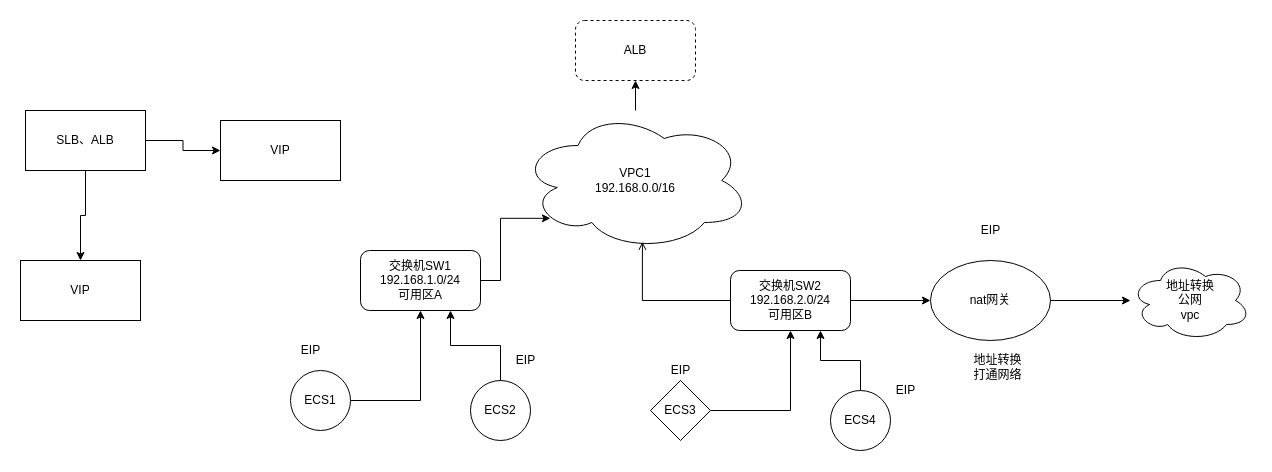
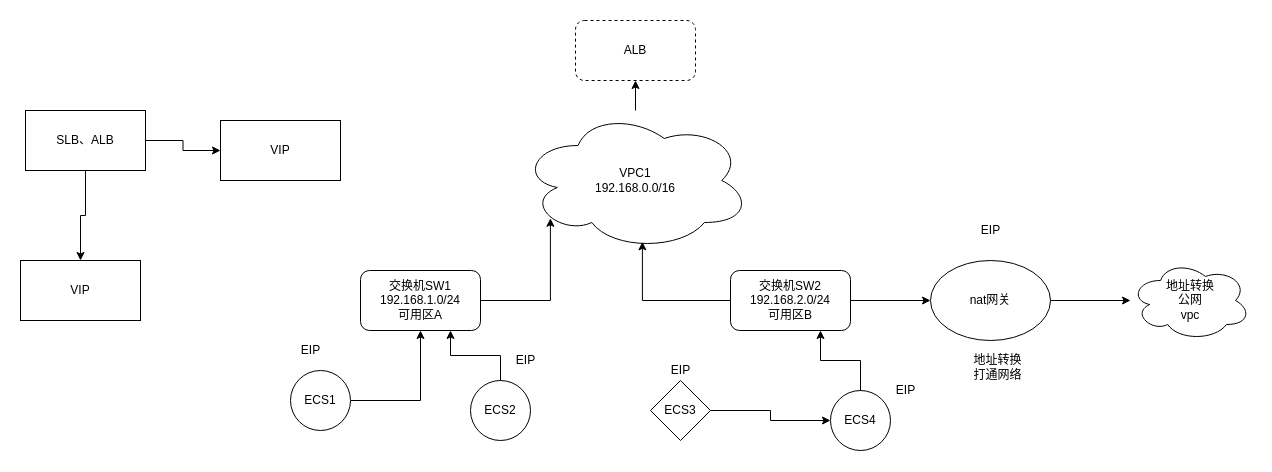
edge "交换机SW2 192.168.2.0/24 可用区B" -> "VPC1 192.168.0.0/16": arrowhead open -> classic
node "交换机SW1 192.168.1.0/24 可用区A": moved (421, 281) -> (421, 301)
edge "ECS3" -> "交换机SW2 192.168.2.0/24 可用区B": now "ECS3" -> "ECS4"
